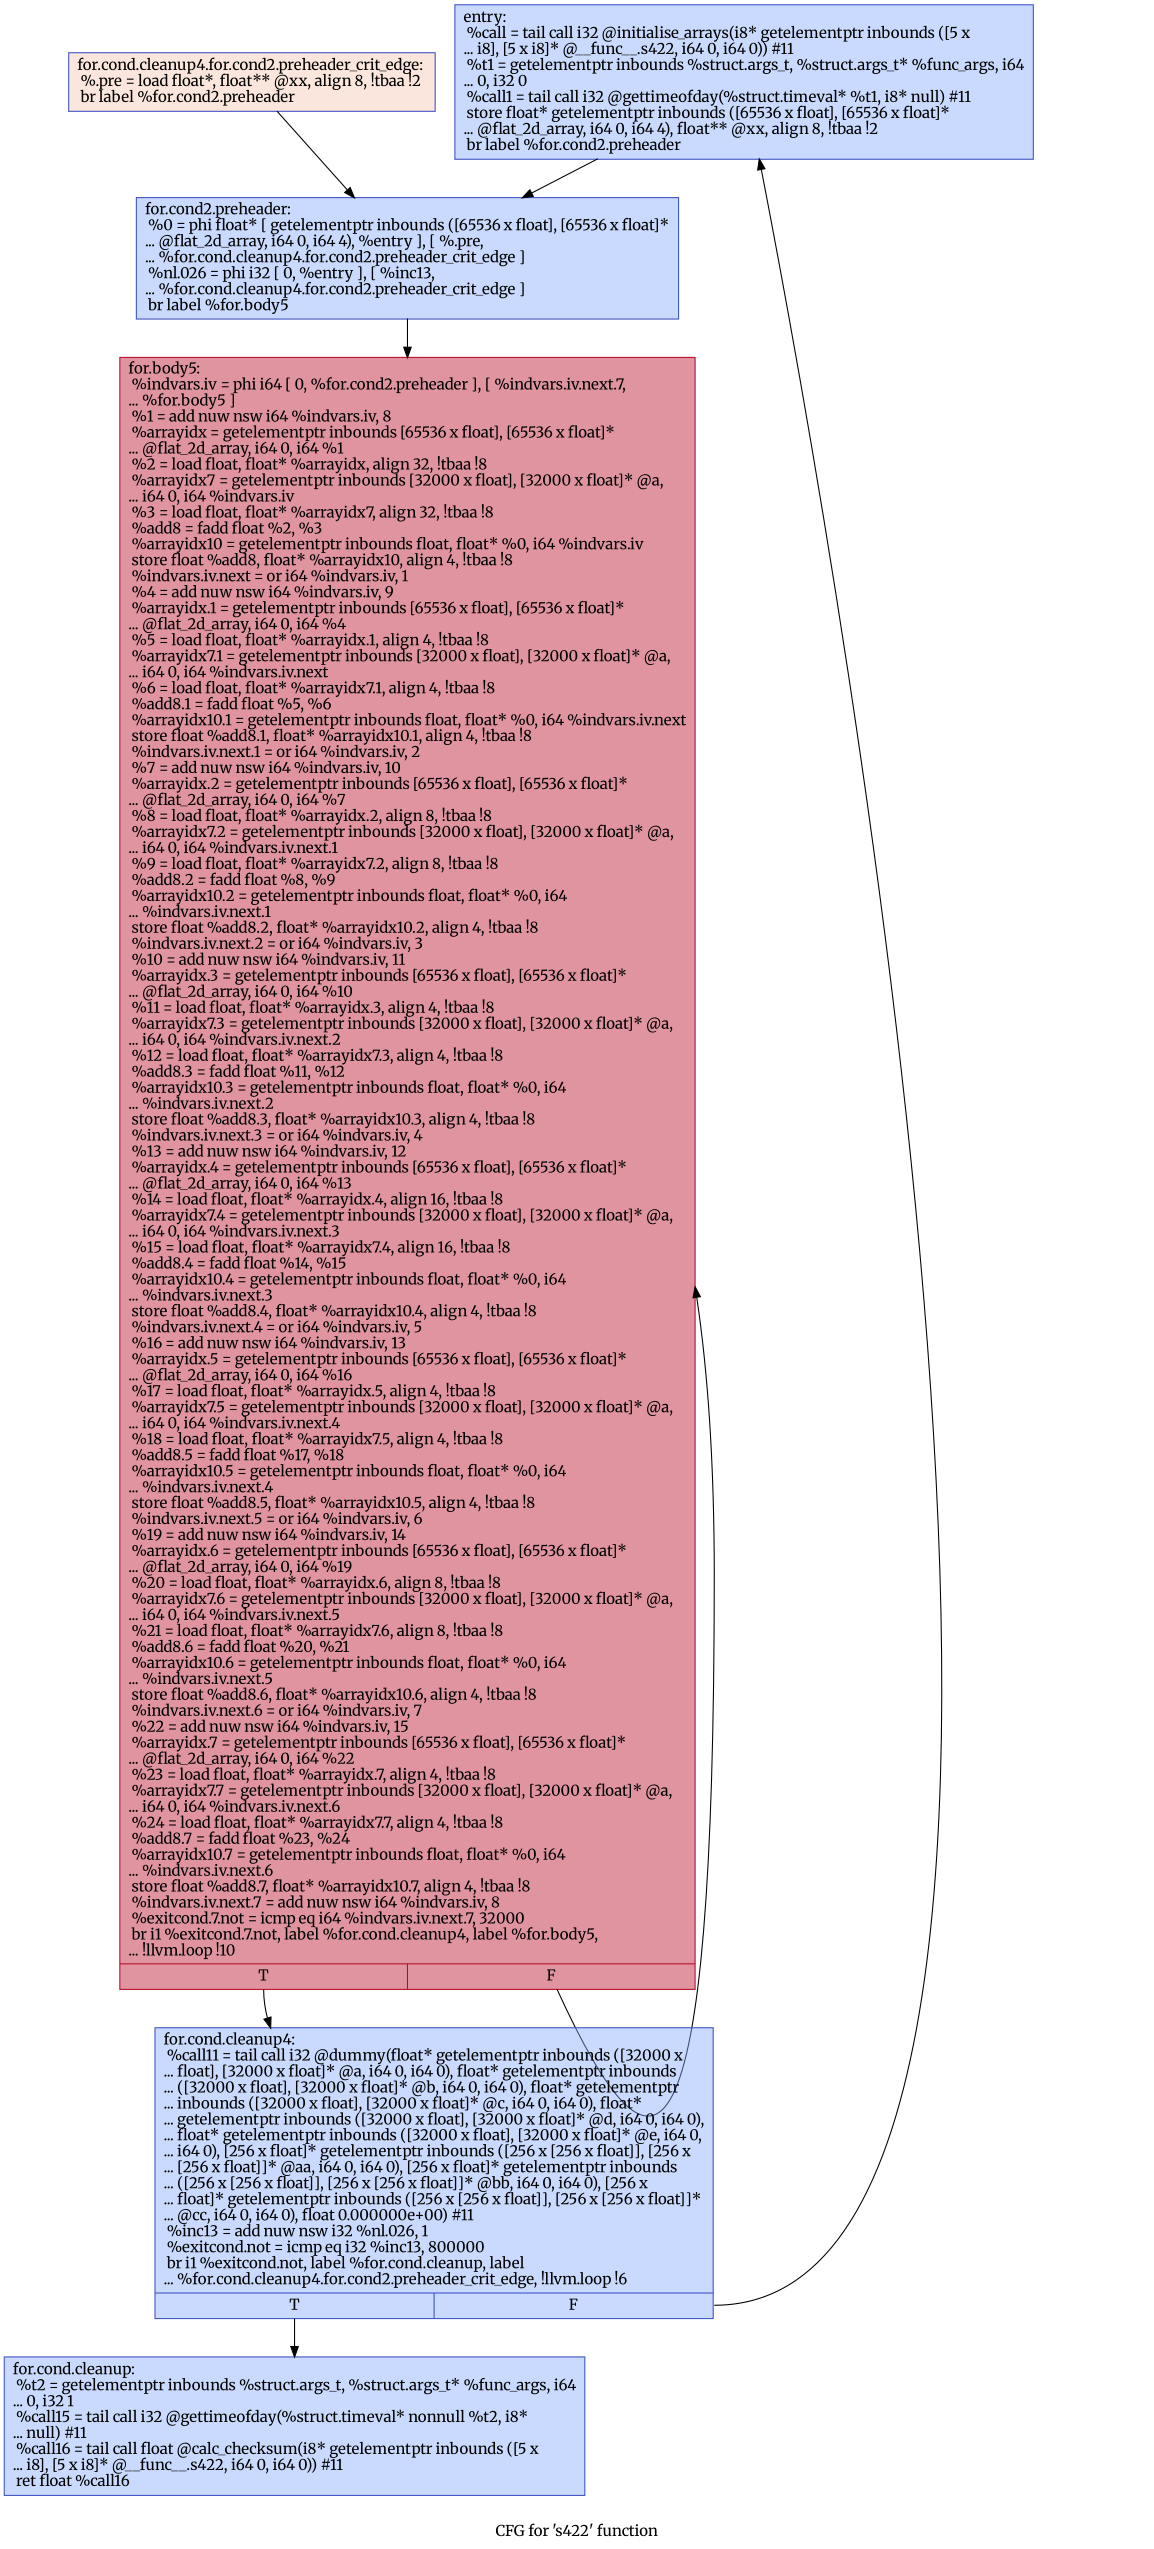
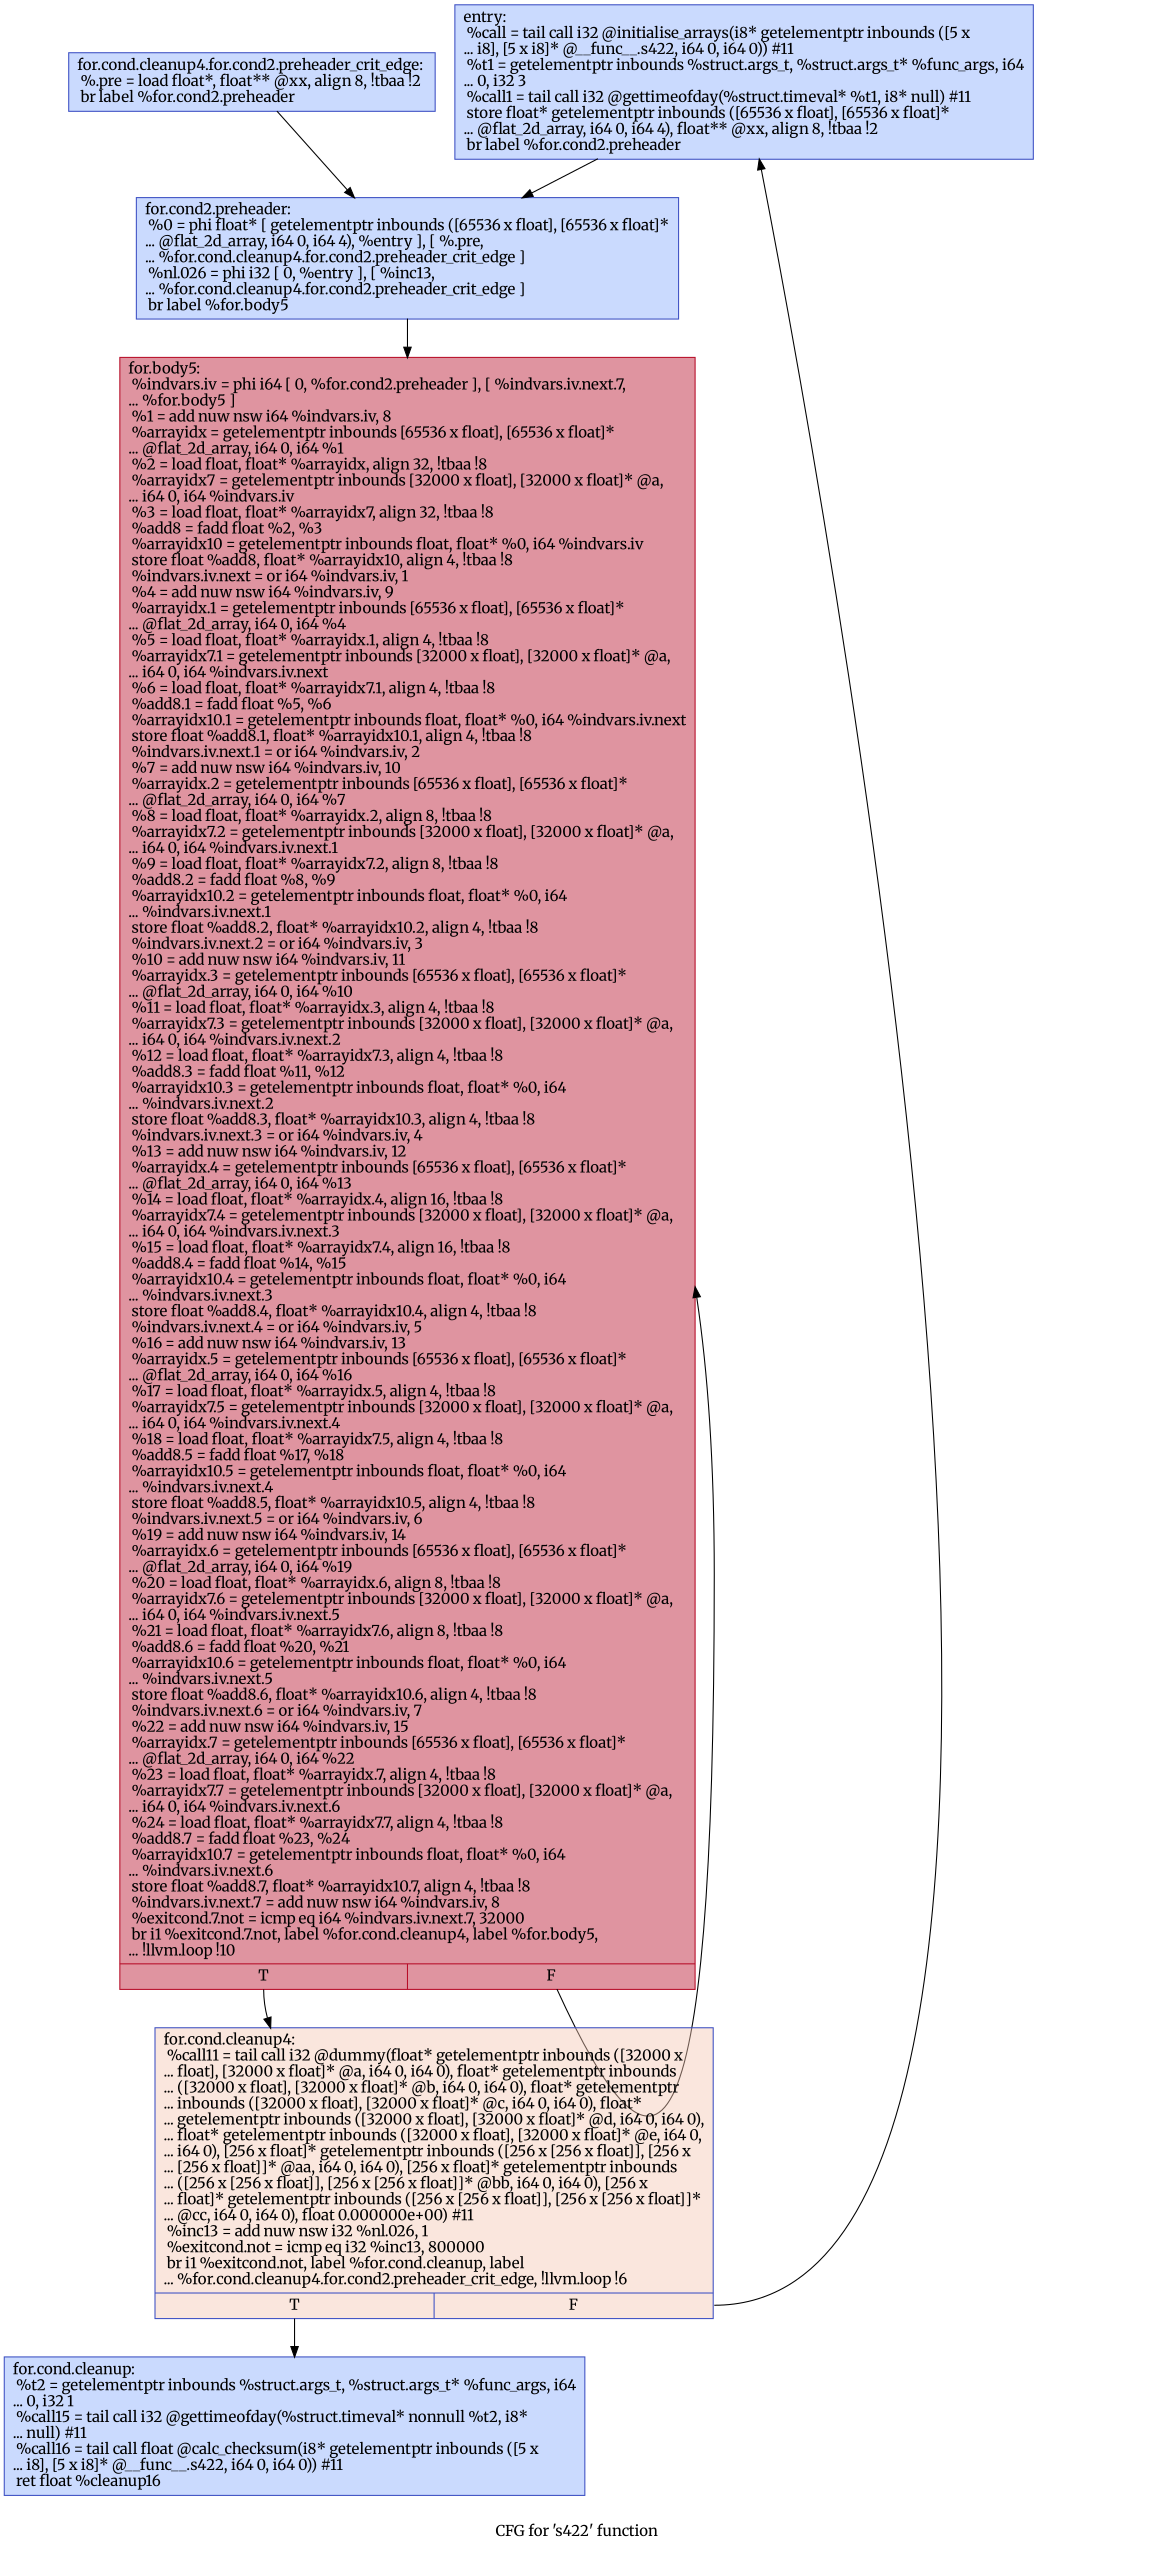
node "entry:": text "... 0, i32 0" -> "... 0, i32 3"
node "for.cond.cleanup4.for.cond2.preheader_crit_edge:": fillcolor #f3c7b170 -> #88abfd70
node "for.cond.cleanup4:": fillcolor #88abfd70 -> #f3c7b170
node "for.cond.cleanup:": text "ret float %call16" -> "ret float %cleanup16"
